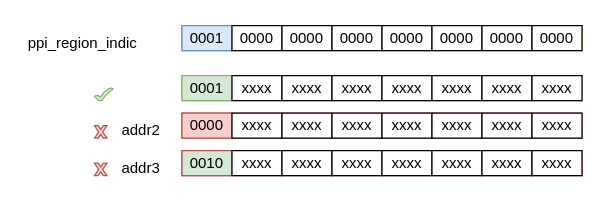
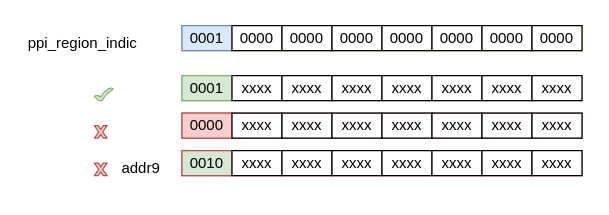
node "addr2": removed
node "addr3": label "addr3" -> "addr9"
